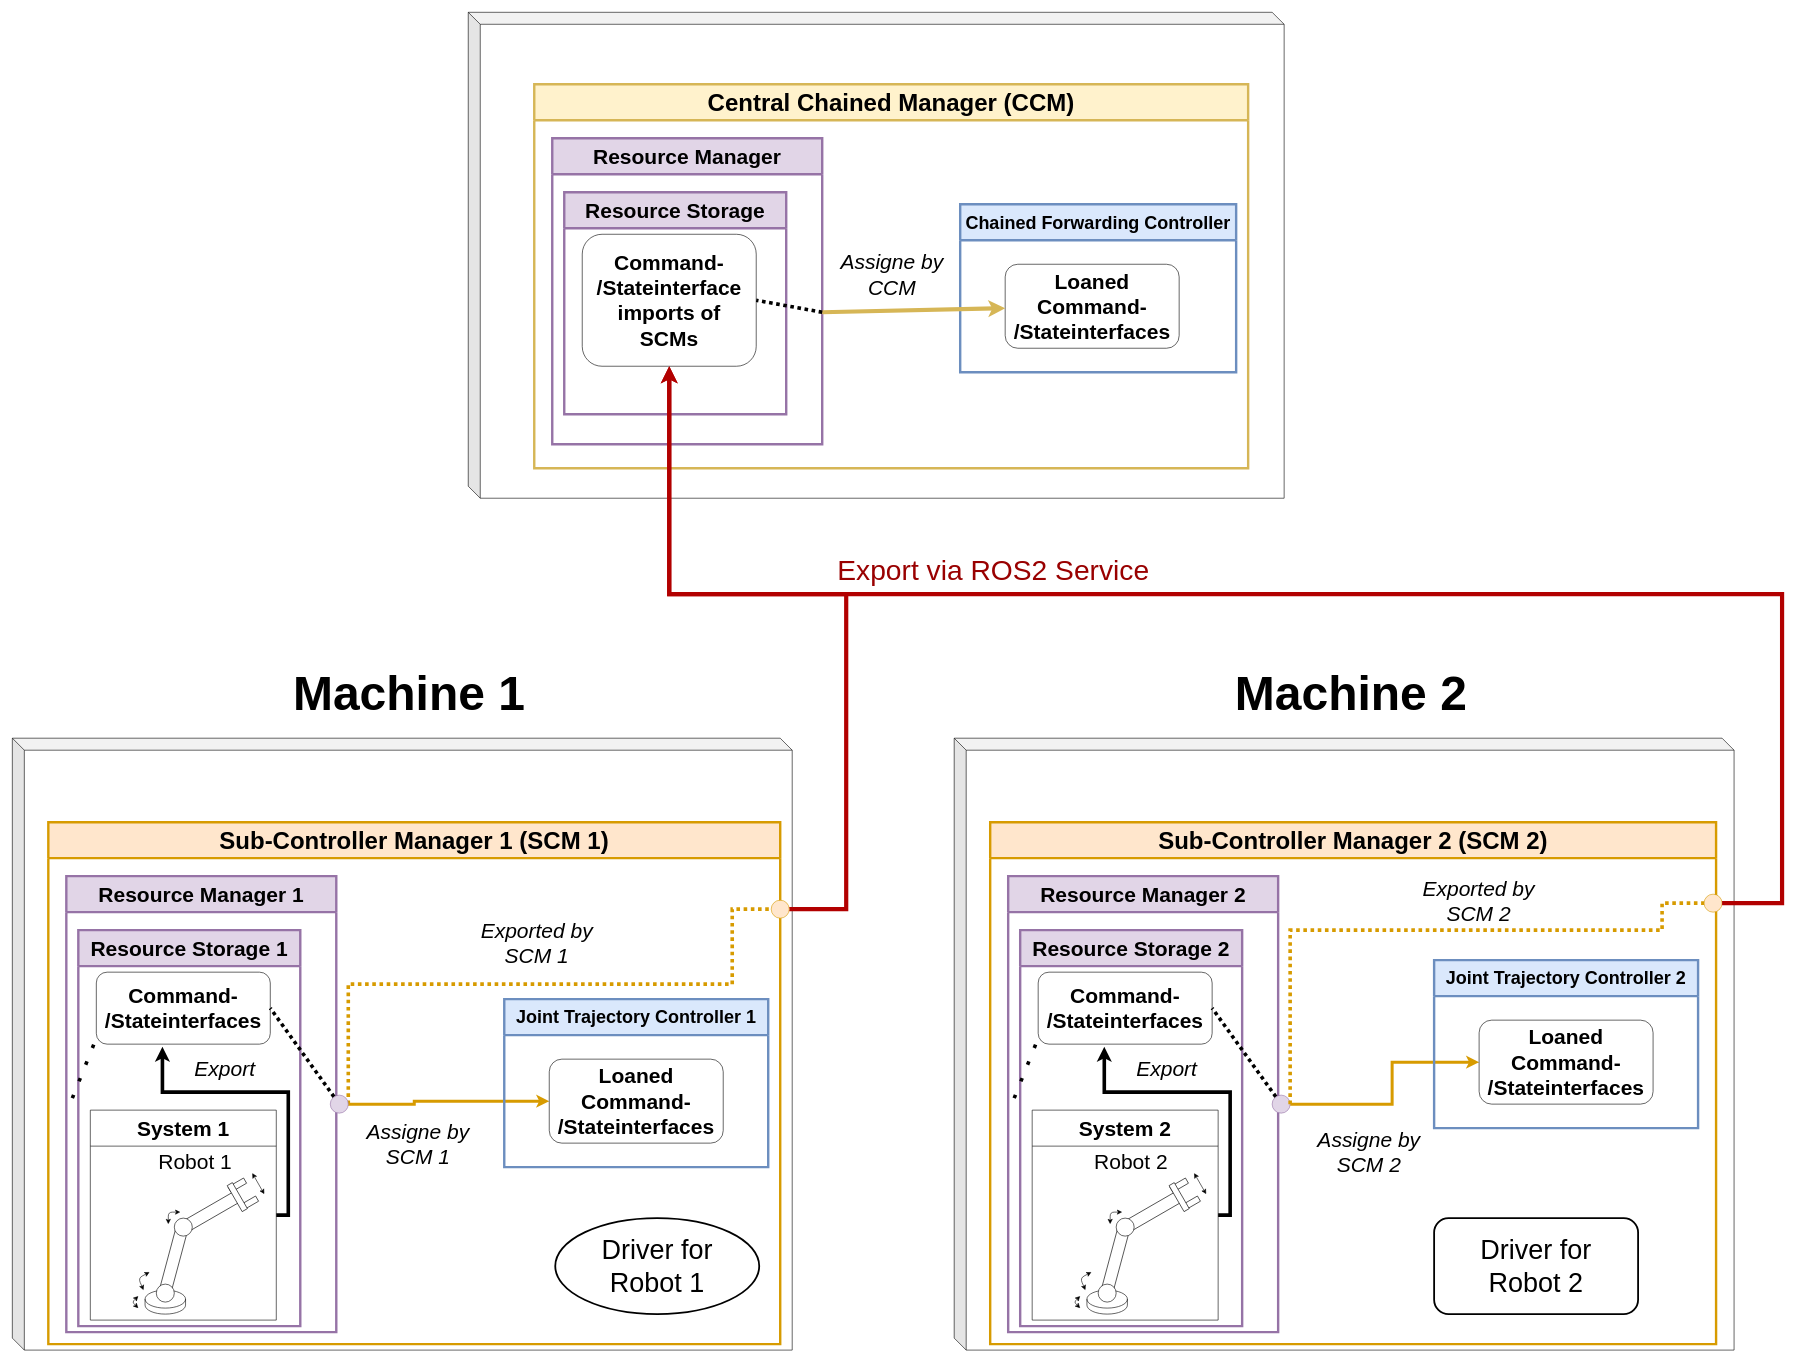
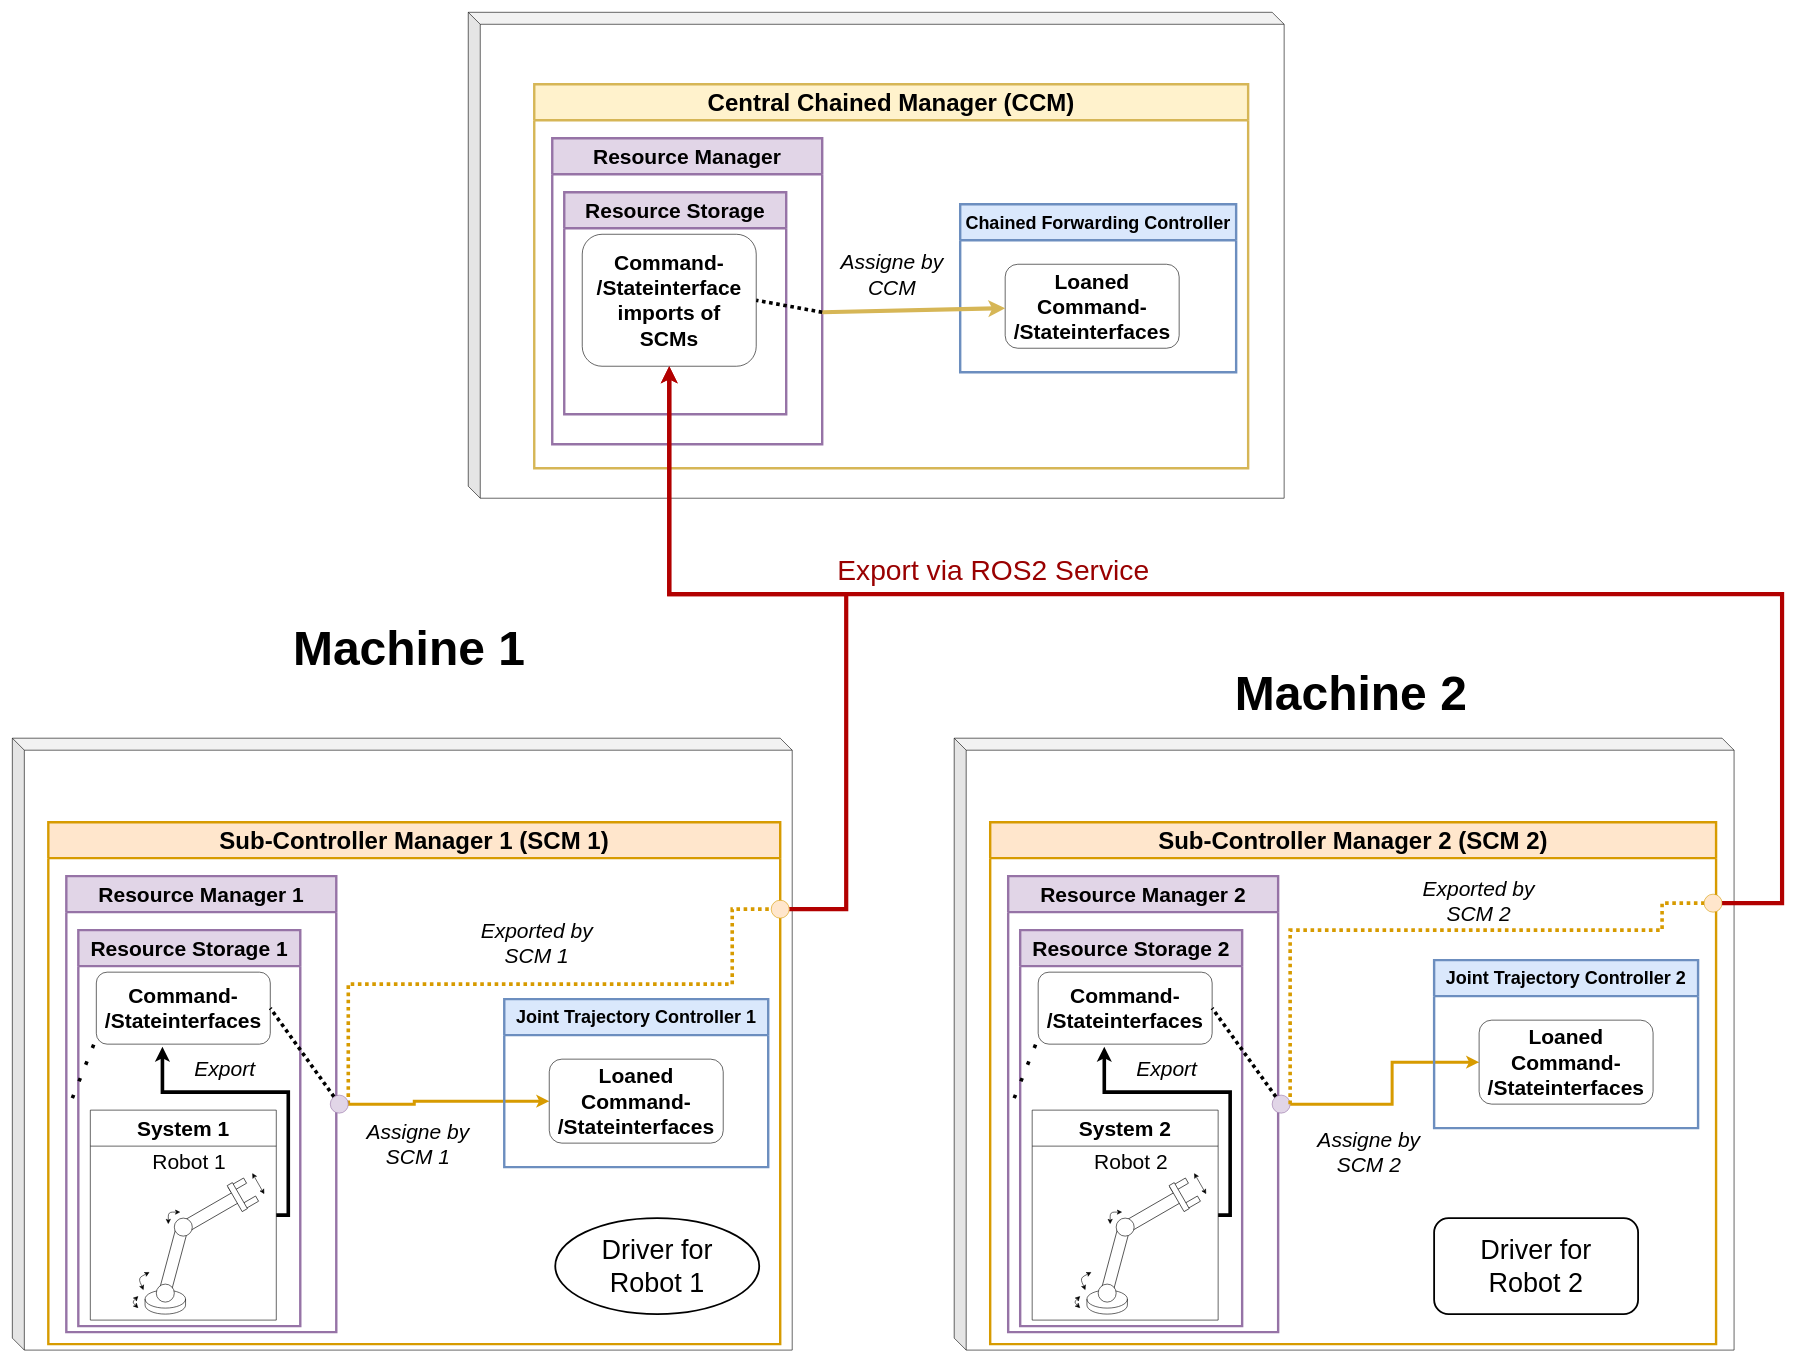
node "Machine 1": moved (402, 693) -> (402, 648)
node "Robot 1": moved (195, 1161) -> (189, 1161)
